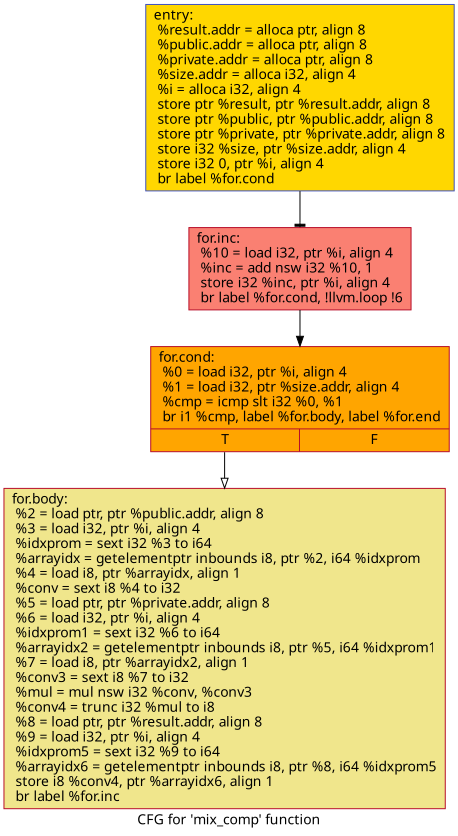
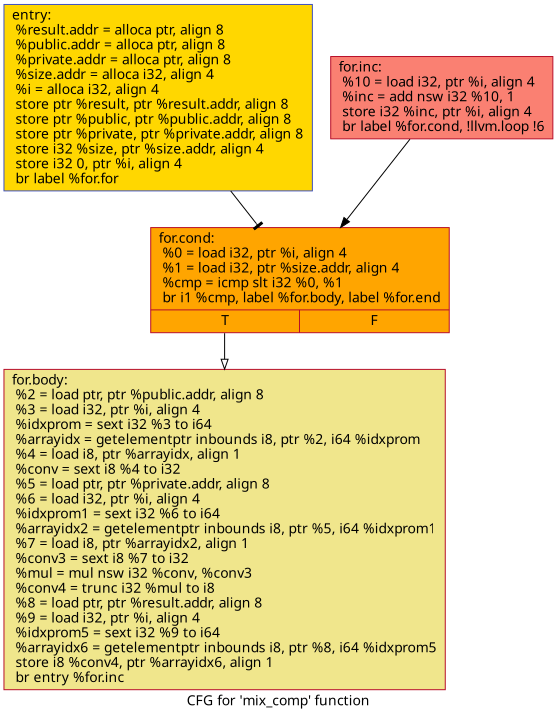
node "entry:": text "br label %for.cond" -> "br label %for.for"
edge "entry:" -> "for.inc:": now "entry:" -> "for.cond:"
node "for.body:": text "br label %for.inc" -> "br entry %for.inc"
